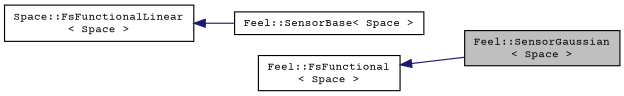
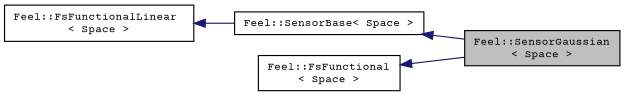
node "Space::FsFunctionalLinear < Space >": label "Space::FsFunctionalLinear < Space >" -> "Feel::FsFunctionalLinear < Space >"
edge "Feel::SensorGaussian < Space >" -> "Feel::SensorBase< Space >": added
